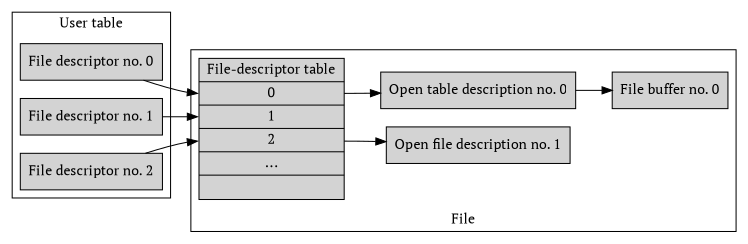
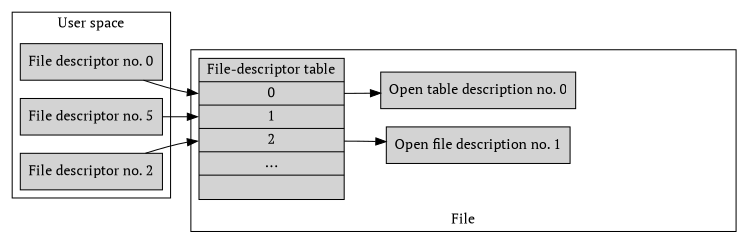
cluster "User table": label "User table" -> "User space"
node "File buffer no. 0": removed
node "File descriptor no. 1": label "File descriptor no. 1" -> "File descriptor no. 5"
